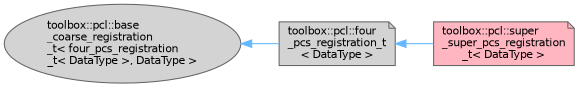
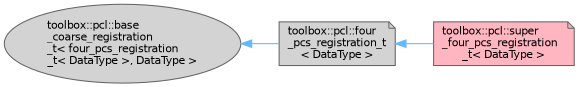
node "toolbox::pcl::super _super_pcs_registration _t< DataType >": label "toolbox::pcl::super _super_pcs_registration _t< DataType >" -> "toolbox::pcl::super _four_pcs_registration _t< DataType >"
